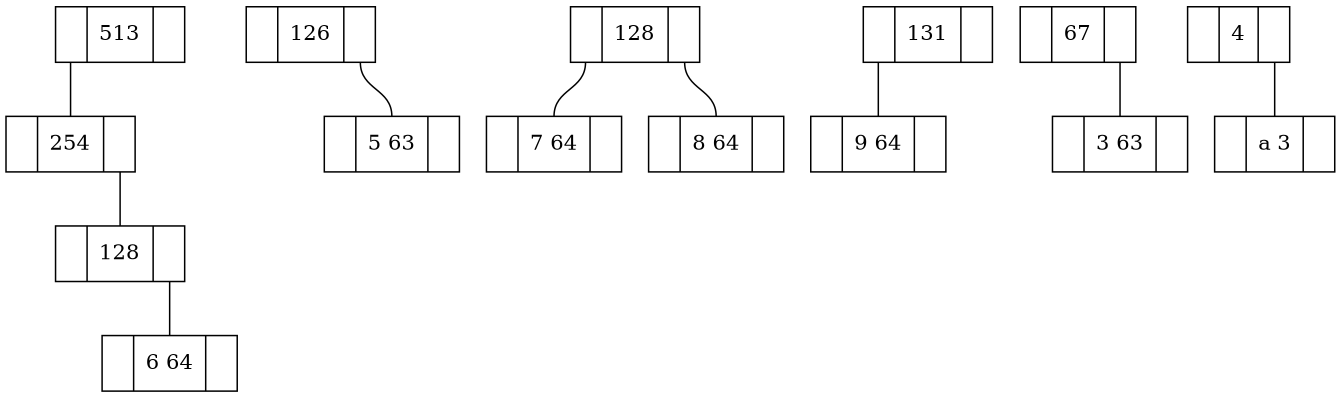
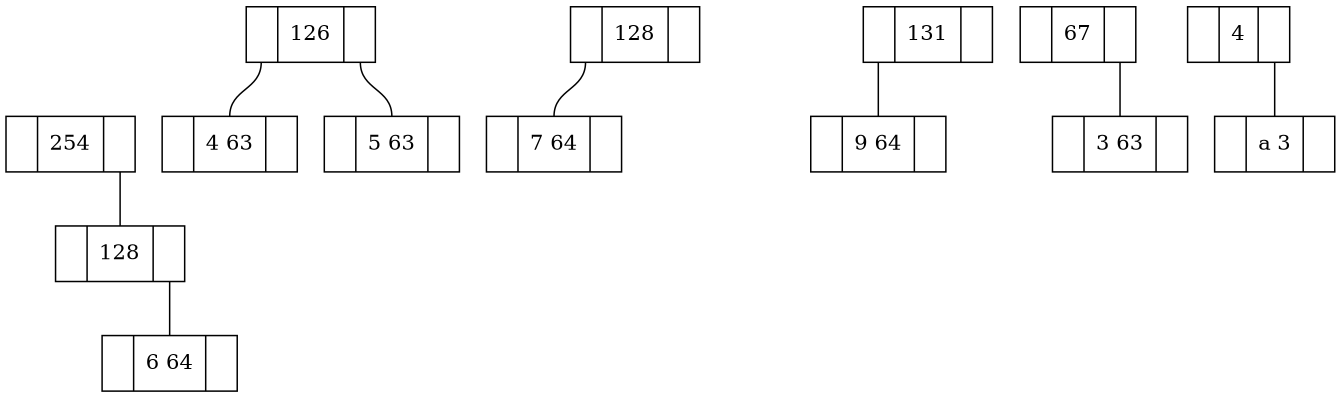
node "513": removed
node "4 63": added
node "8 64": removed
